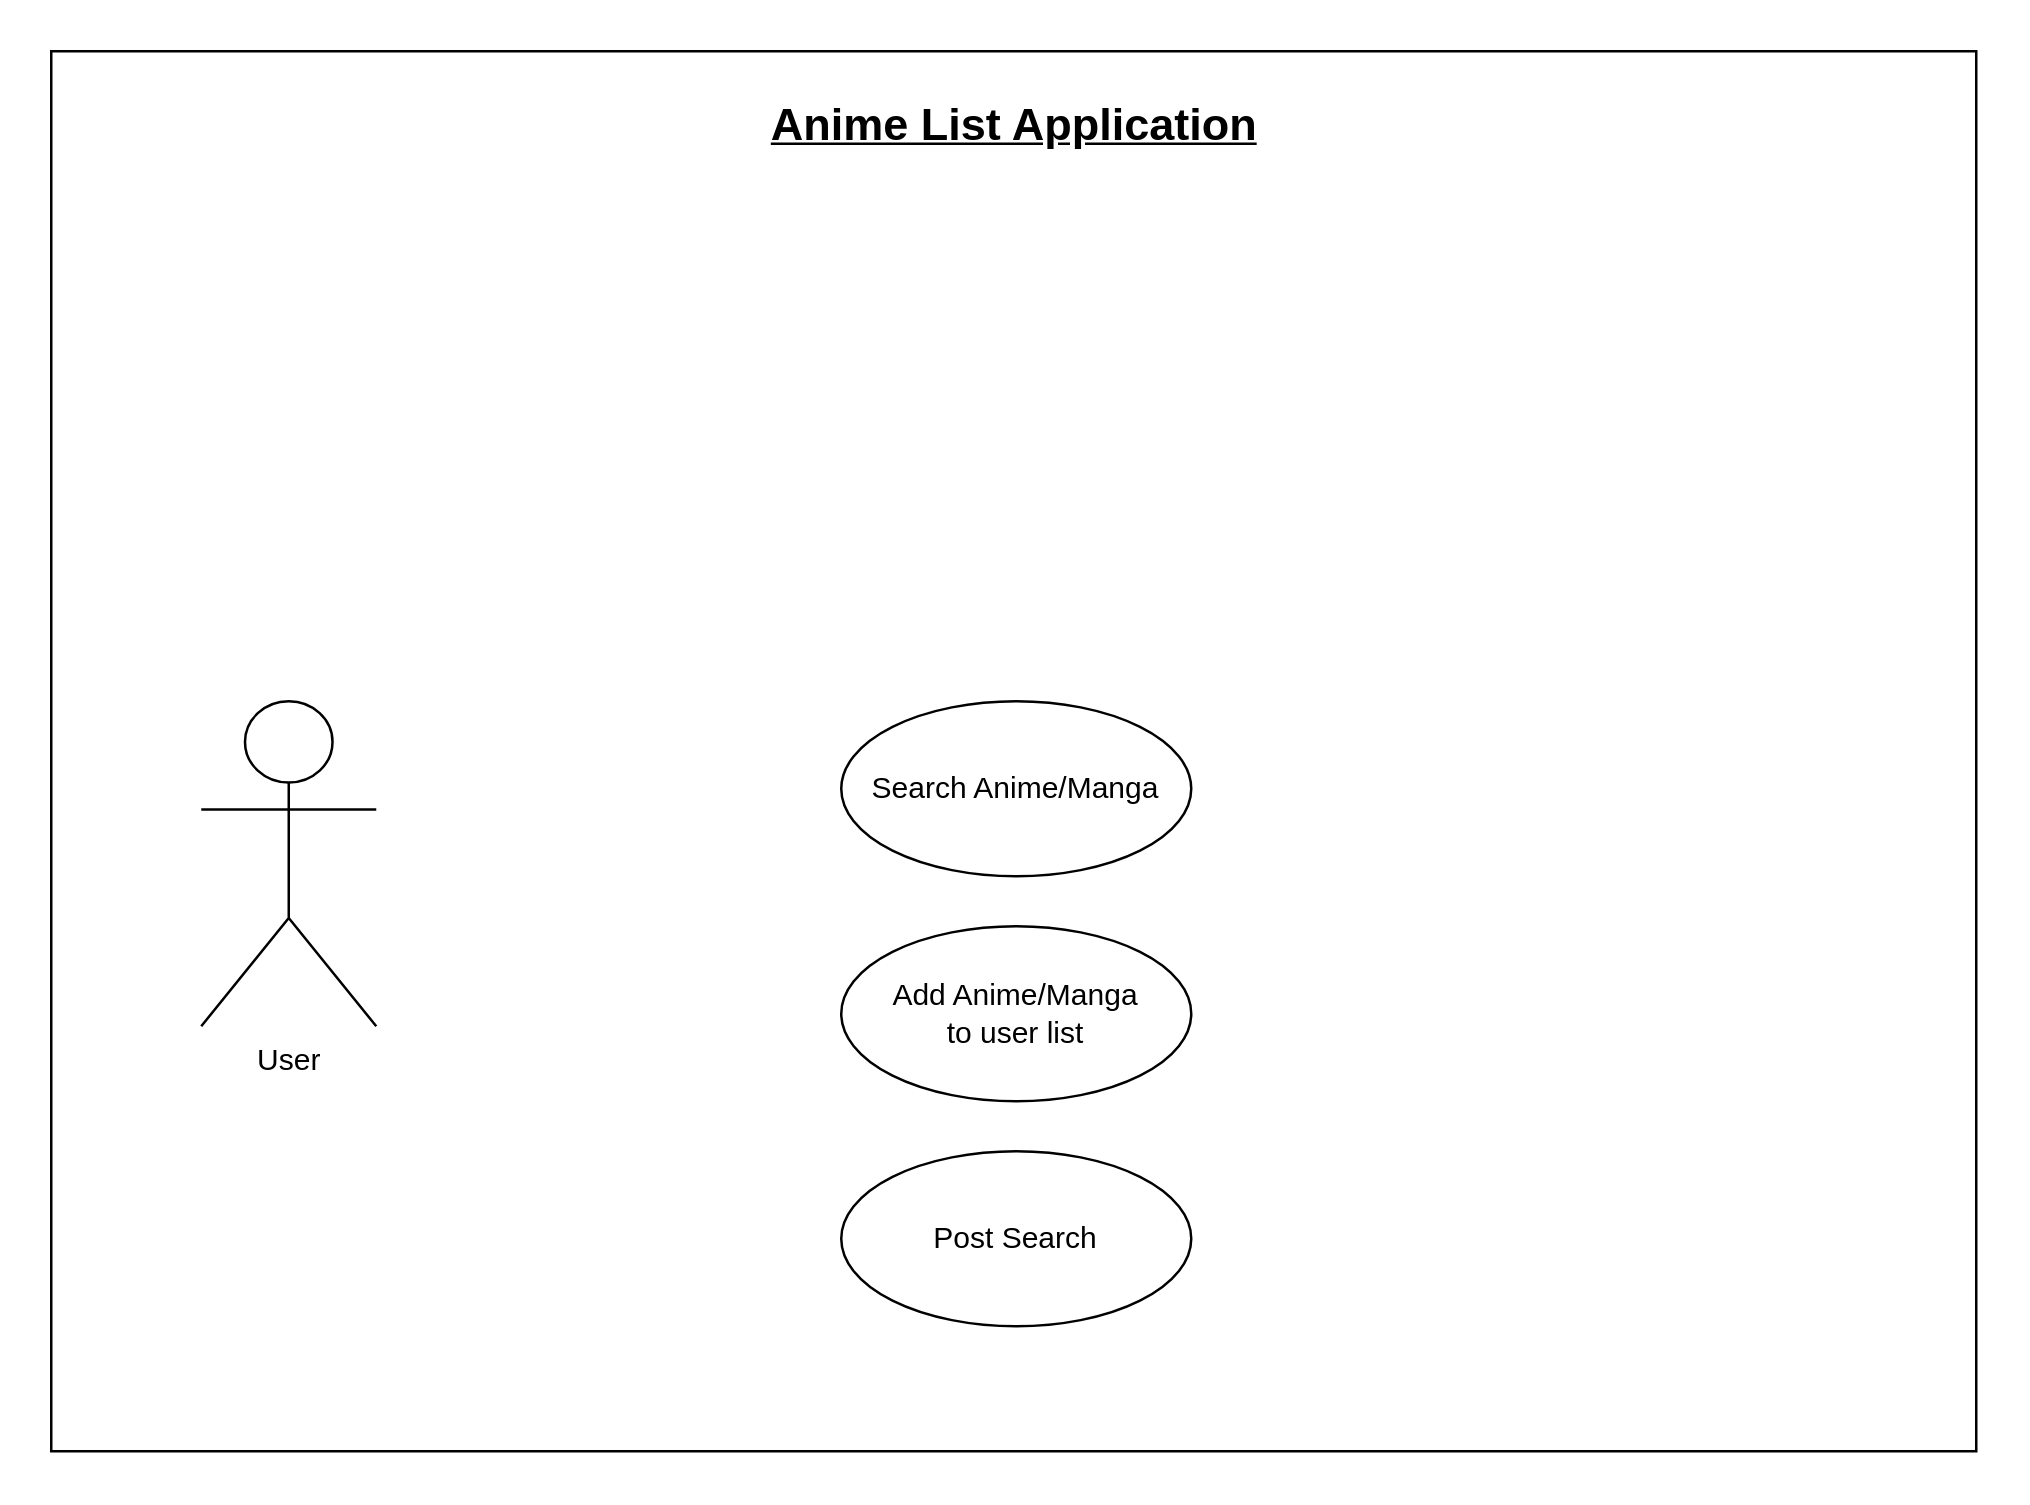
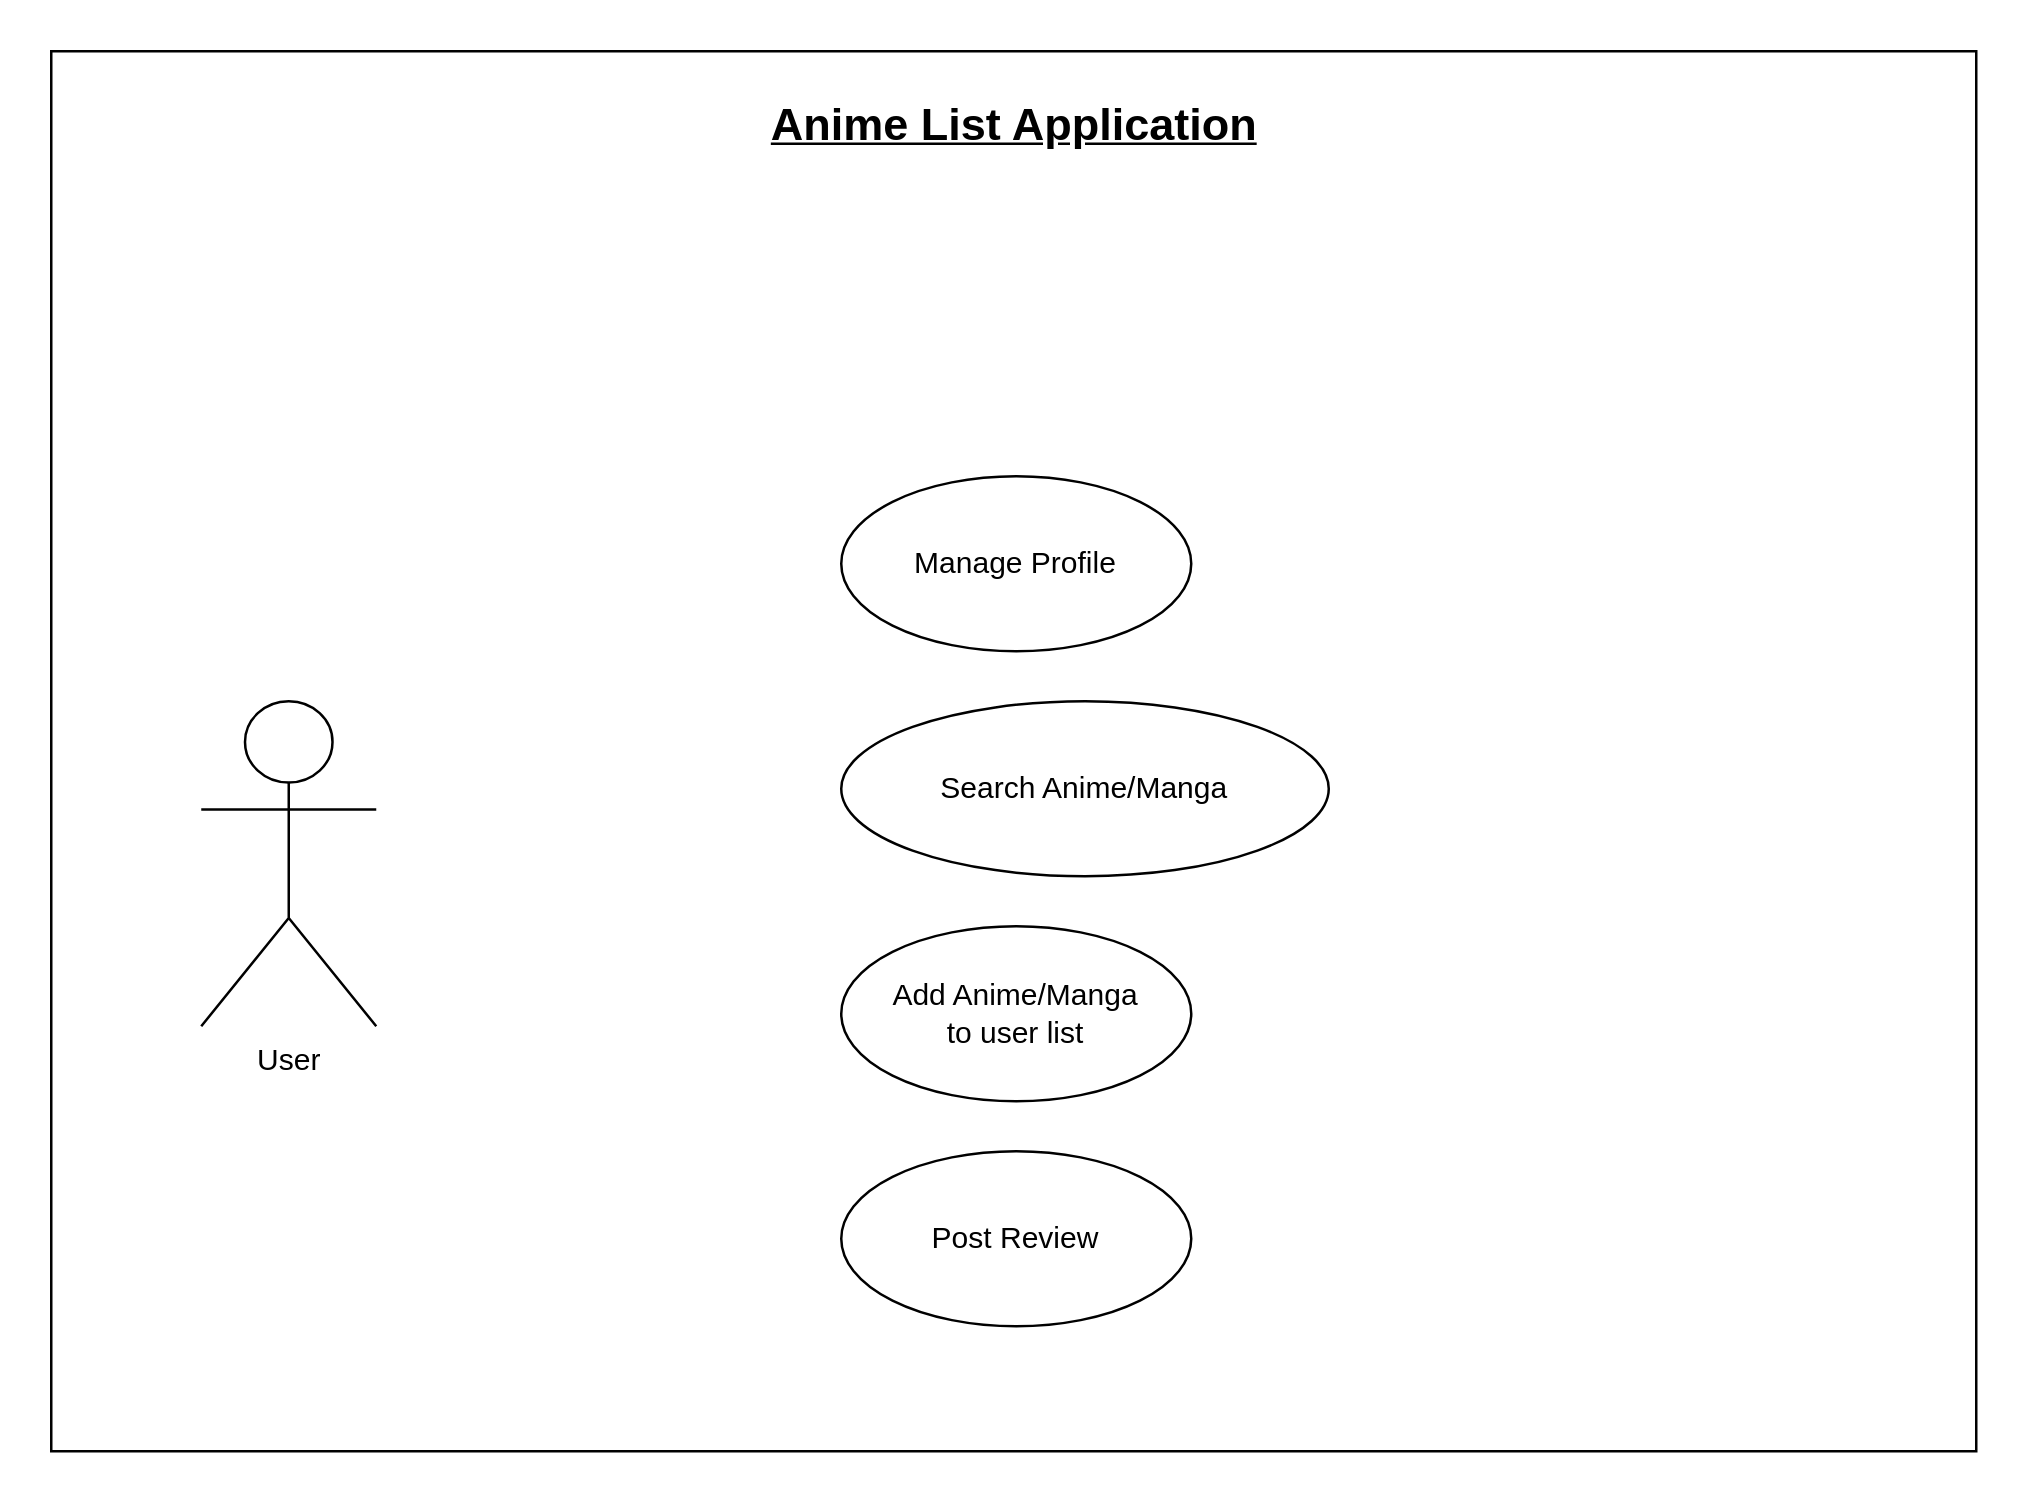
node "Manage Profile": added
node "Search Anime/Manga": size 350x175 -> 488x175
node "Post Search": label "Post Search" -> "Post Review"
